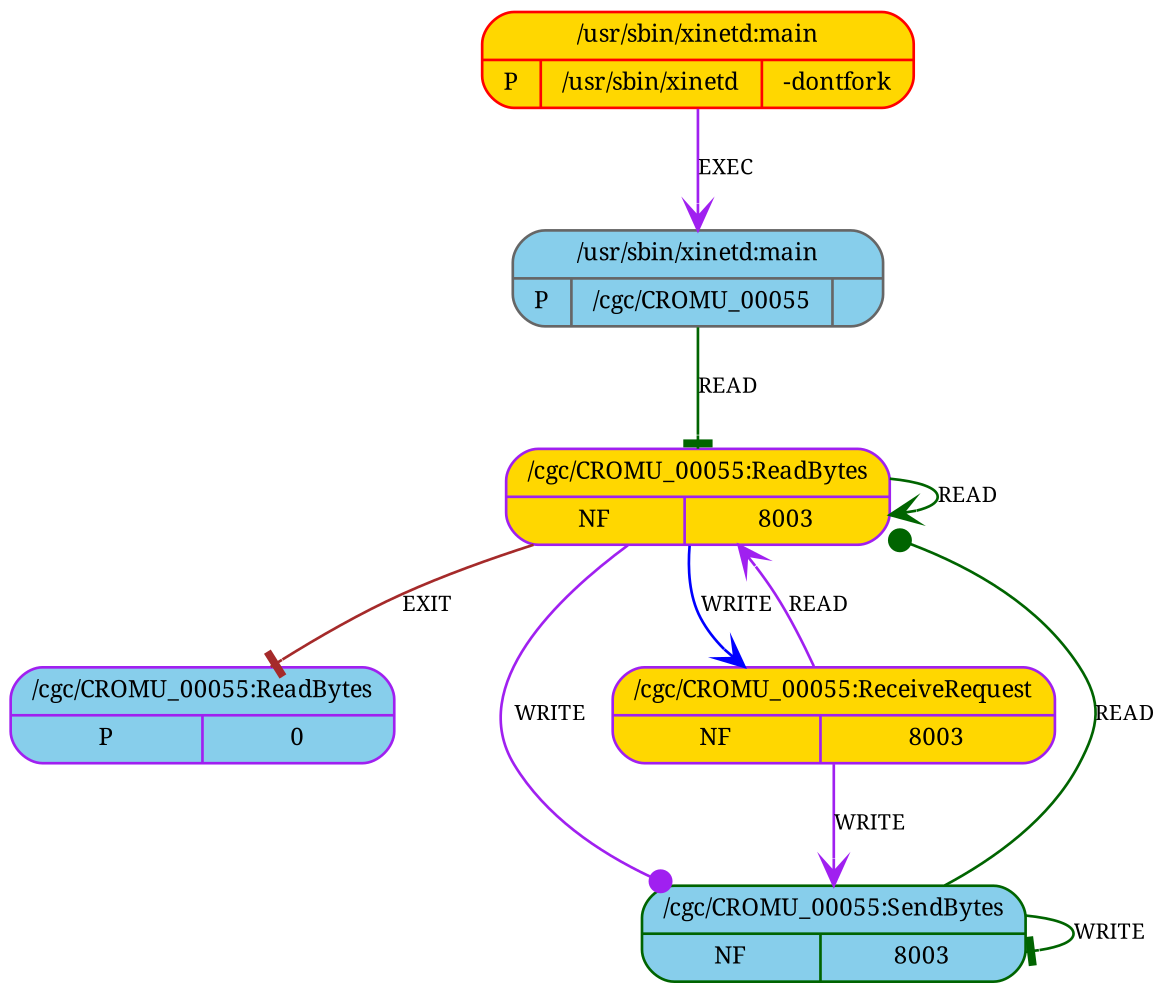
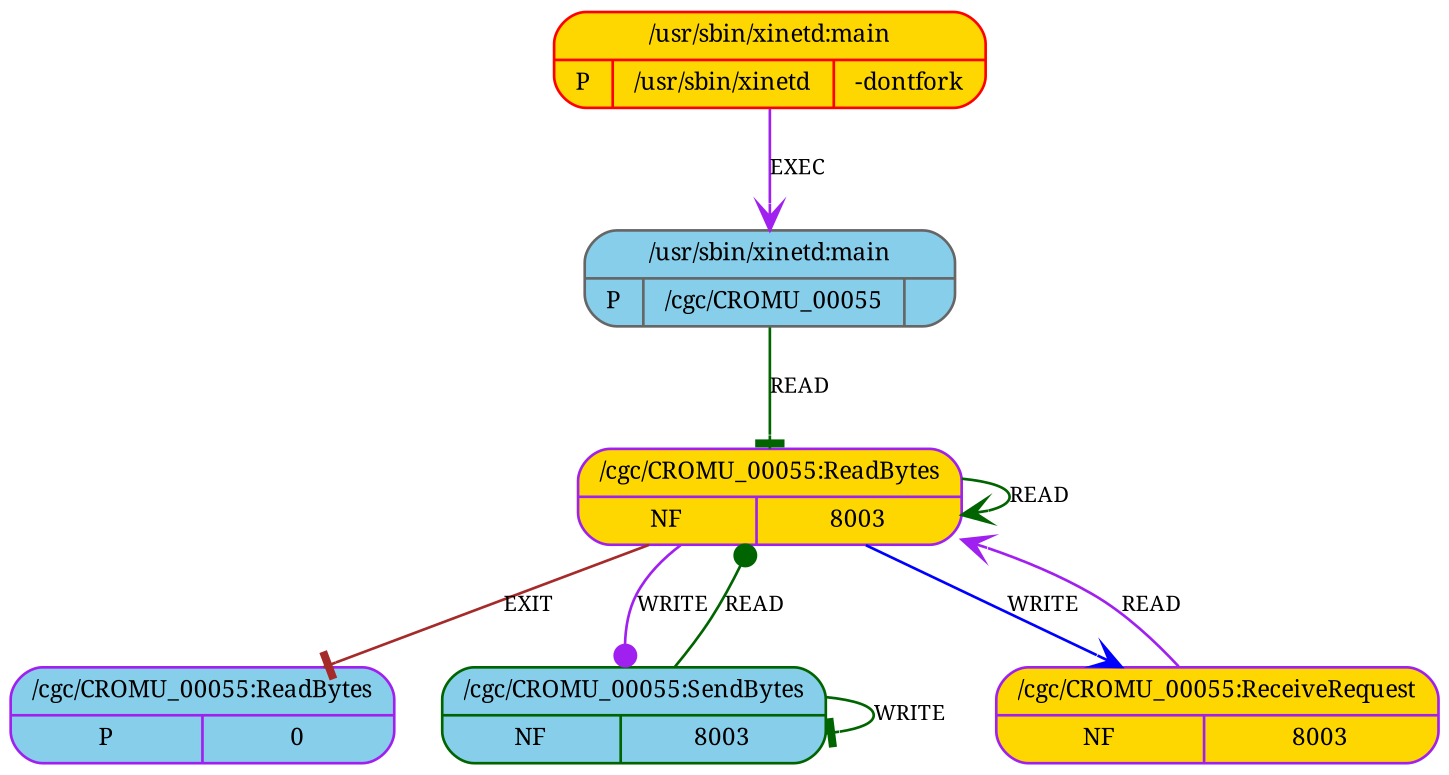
edge "/cgc/CROMU_00055:ReceiveRequest" -> "/cgc/CROMU_00055:SendBytes": removed, label "WRITE"
